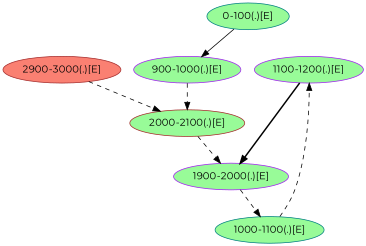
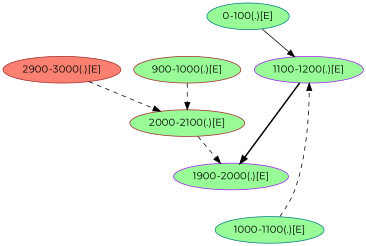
edge "0-100(.)[E]" -> "900-1000(.)[E]": now "0-100(.)[E]" -> "1100-1200(.)[E]"
node "900-1000(.)[E]": color purple -> brown
edge "1900-2000(.)[E]" -> "1000-1100(.)[E]": removed
